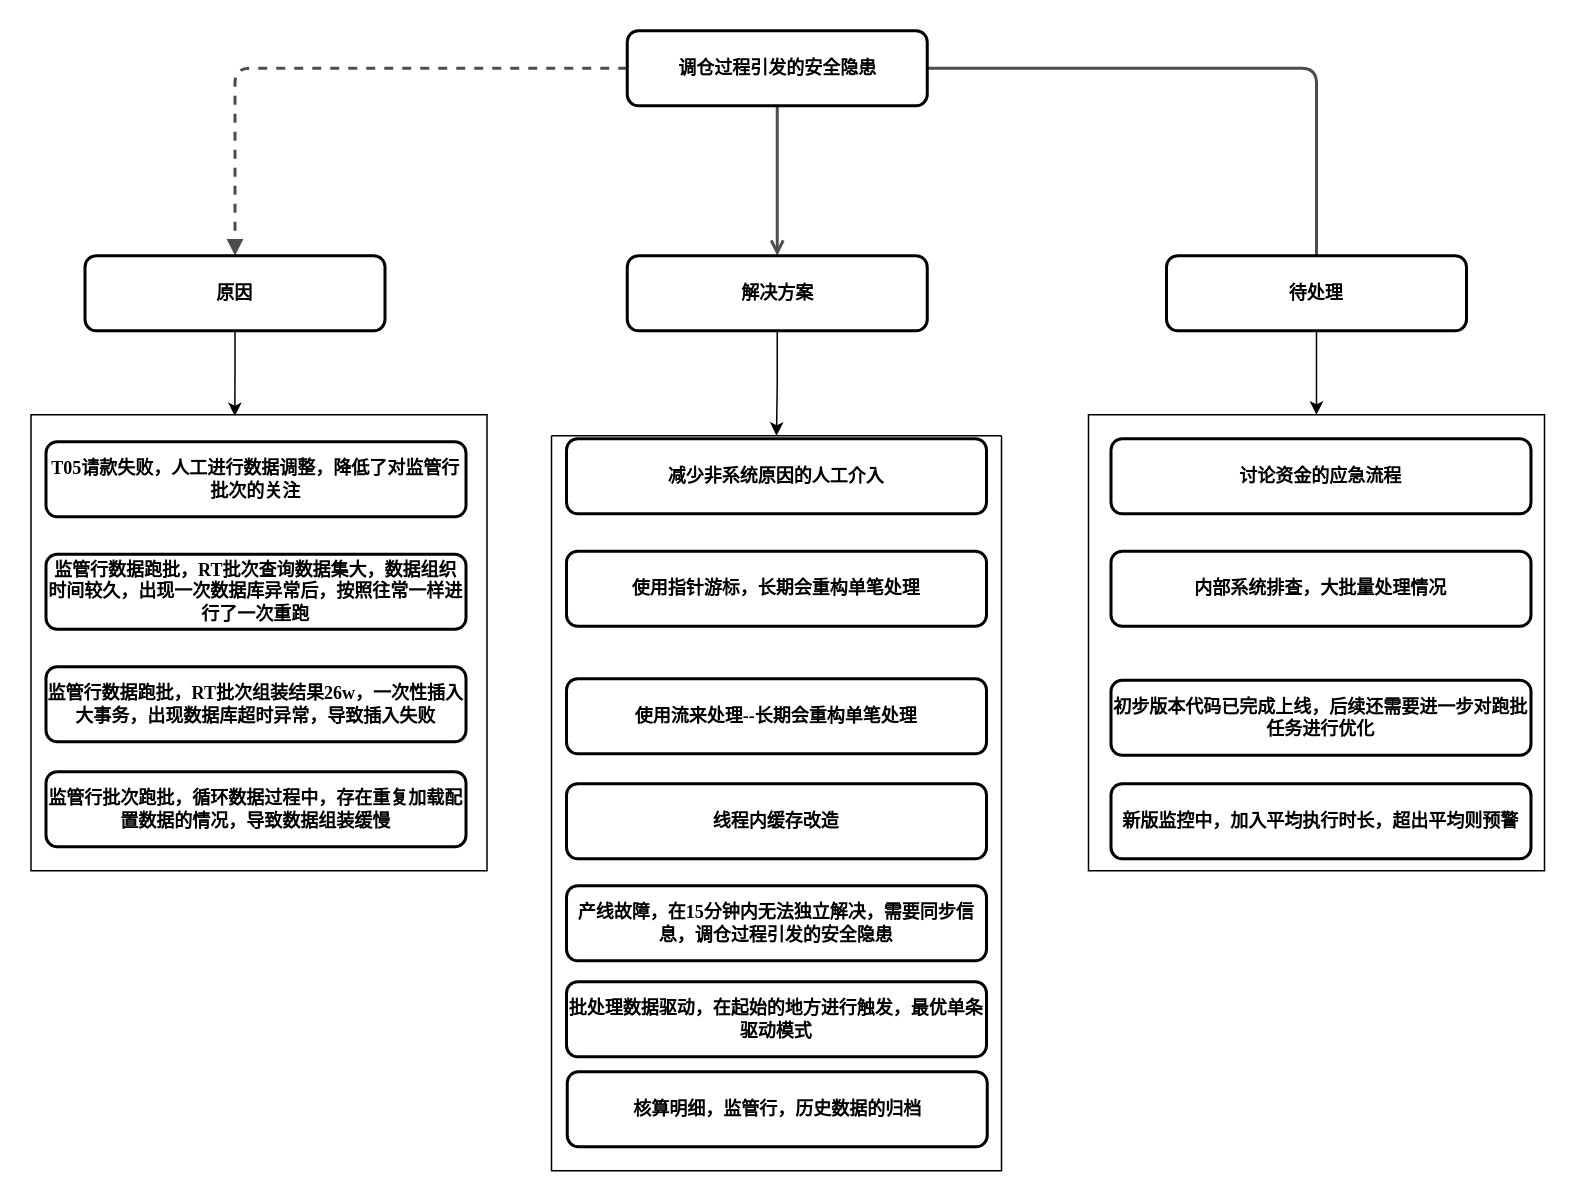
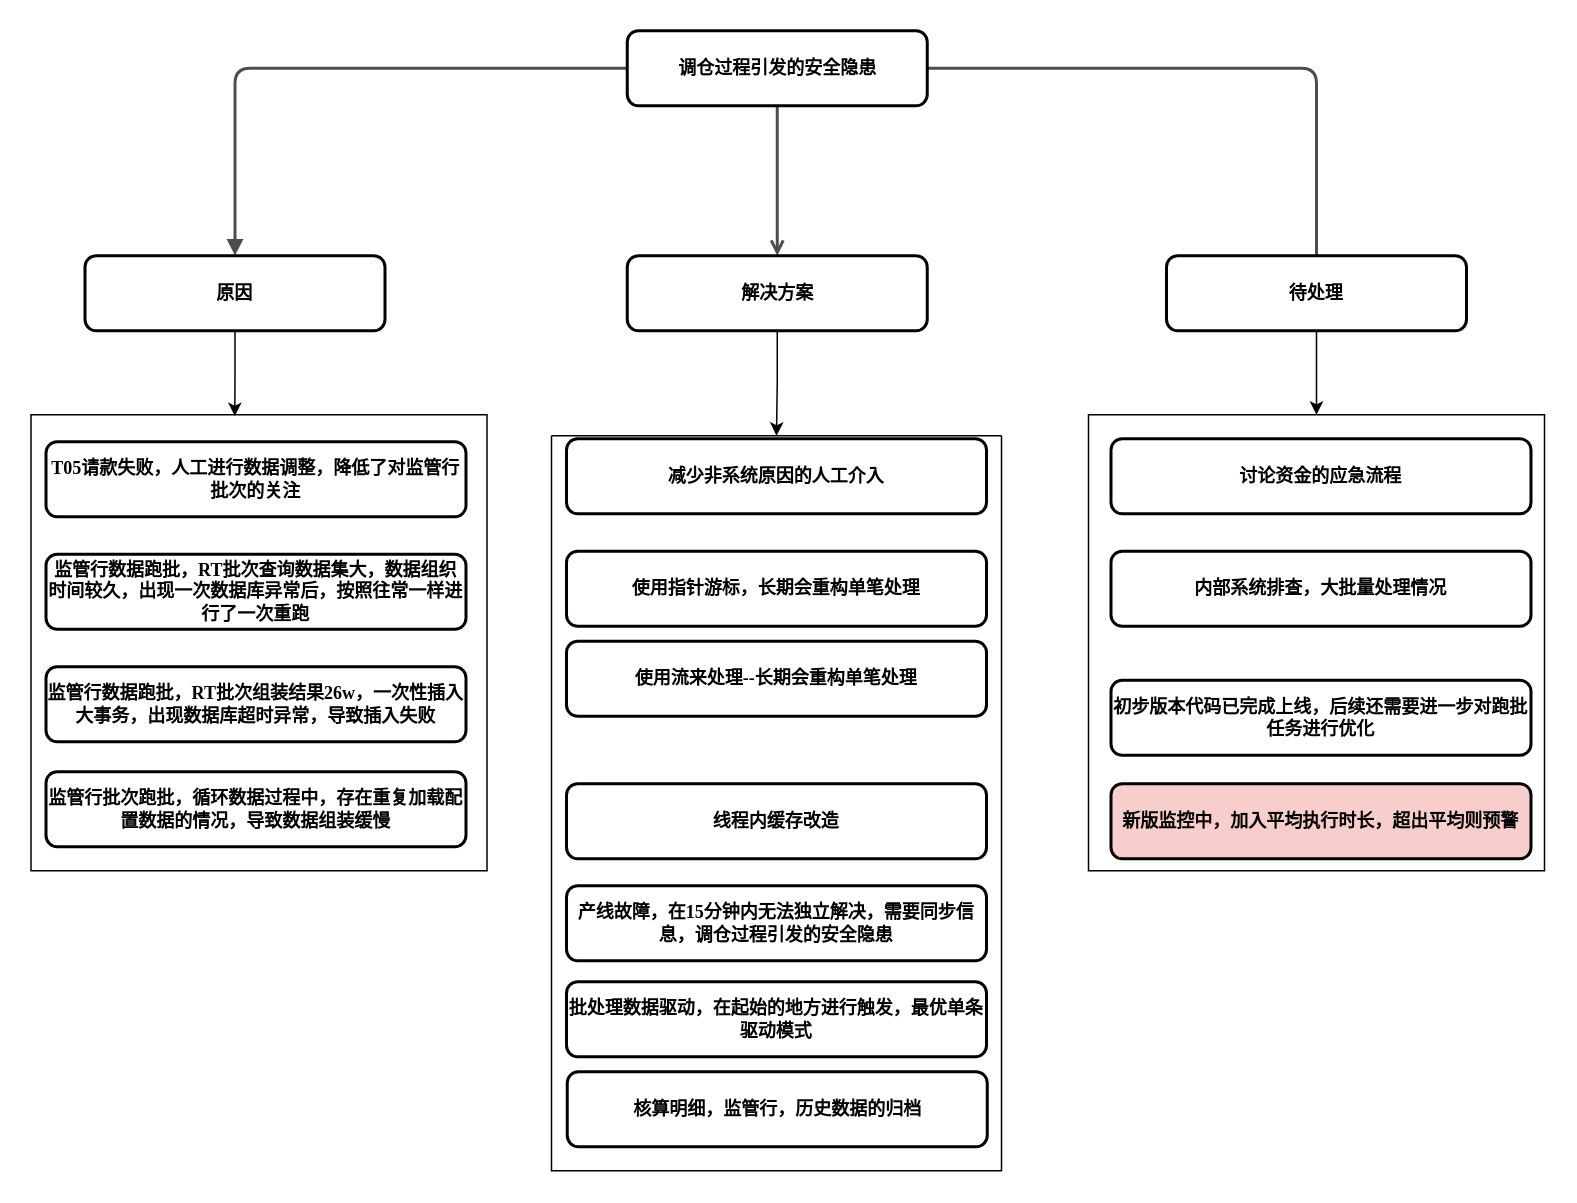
edge "调仓过程引发的安全隐患" -> "原因": style dashed -> solid
node "使用流来处理--长期会重构单笔处理": moved (776, 716) -> (776, 679)
node "新版监控中，加入平均执行时长，超出平均则预警": fillcolor #ffffff -> #f8cecc
